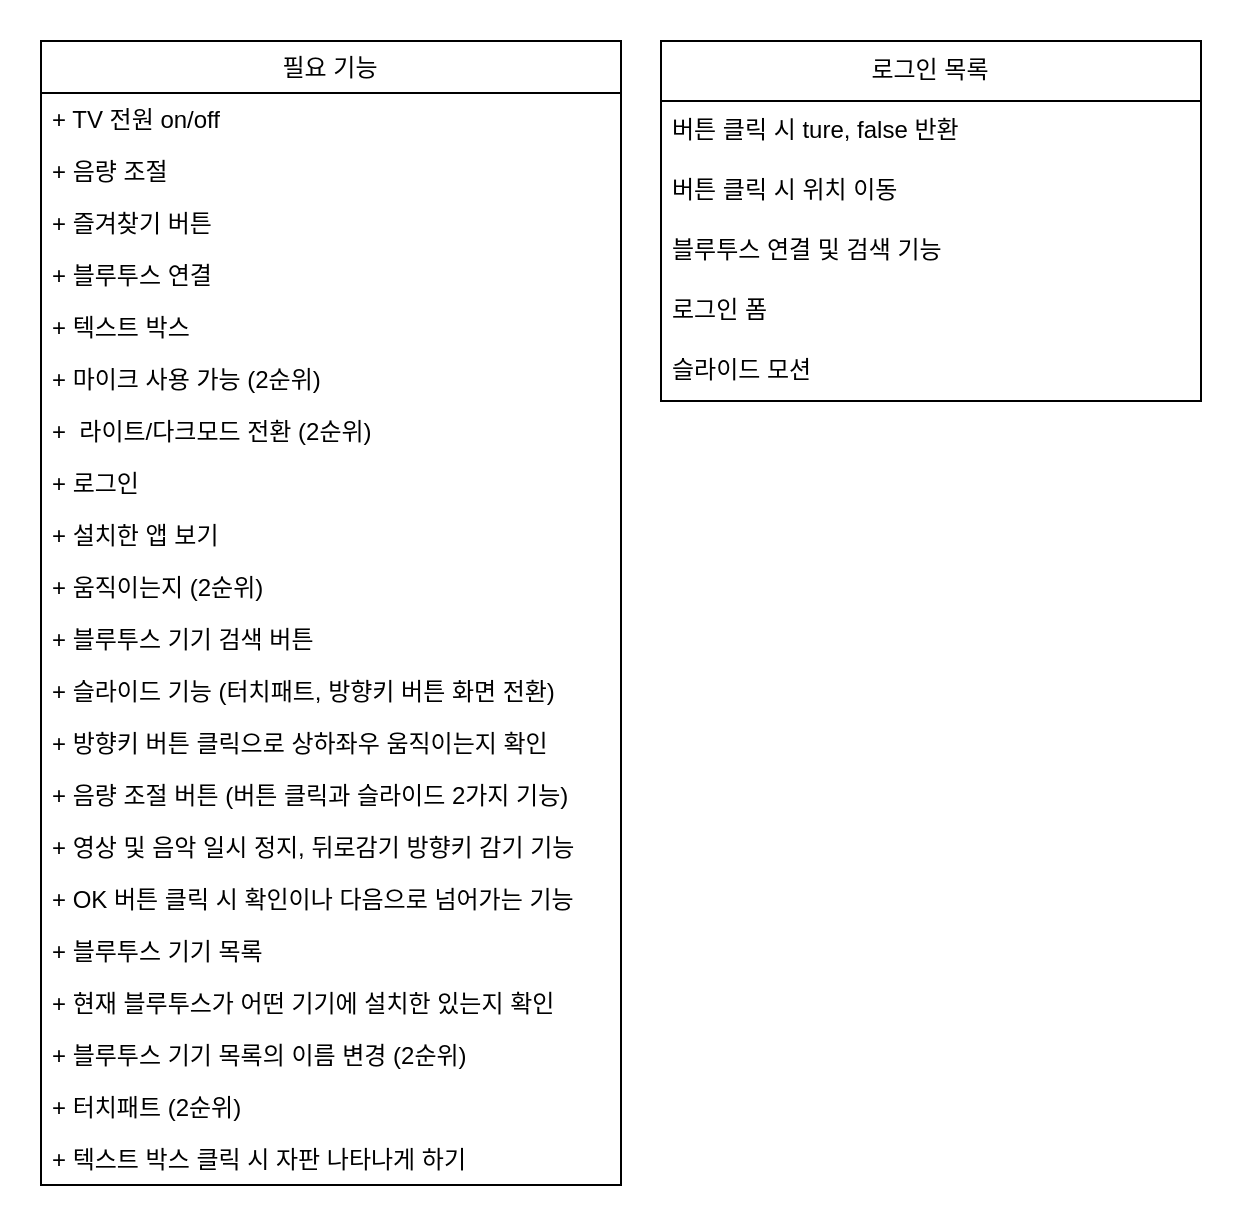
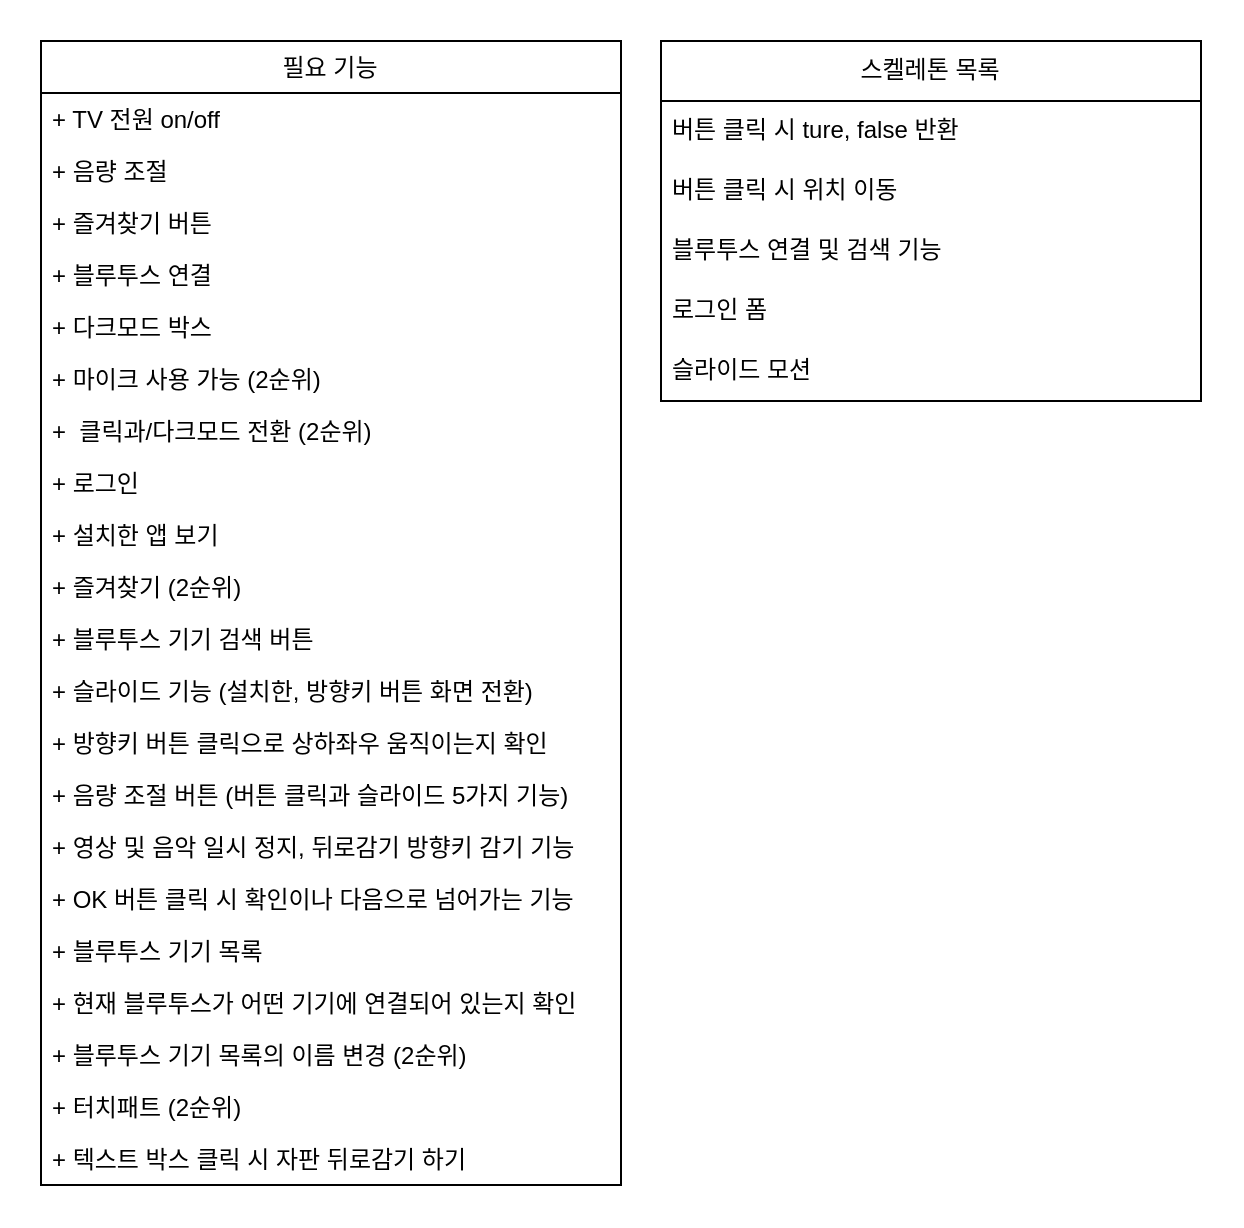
node "로그인 목록": label "로그인 목록" -> "스켈레톤 목록"
node "+ 텍스트 박스": label "+ 텍스트 박스" -> "+ 다크모드 박스"
node "+ 라이트/다크모드 전환 (2순위)": label "+ 라이트/다크모드 전환 (2순위)" -> "+ 클릭과/다크모드 전환 (2순위)"
node "+ 움직이는지 (2순위)": label "+ 움직이는지 (2순위)" -> "+ 즐겨찾기 (2순위)"
node "+ 슬라이드 기능 (터치패트, 방향키 버튼 화면 전환)": label "+ 슬라이드 기능 (터치패트, 방향키 버튼 화면 전환)" -> "+ 슬라이드 기능 (설치한, 방향키 버튼 화면 전환)"
node "+ 음량 조절 버튼 (버튼 클릭과 슬라이드 2가지 기능)": label "+ 음량 조절 버튼 (버튼 클릭과 슬라이드 2가지 기능)" -> "+ 음량 조절 버튼 (버튼 클릭과 슬라이드 5가지 기능)"
node "+ 현재 블루투스가 어떤 기기에 설치한 있는지 확인": label "+ 현재 블루투스가 어떤 기기에 설치한 있는지 확인" -> "+ 현재 블루투스가 어떤 기기에 연결되어 있는지 확인"
node "+ 텍스트 박스 클릭 시 자판 나타나게 하기": label "+ 텍스트 박스 클릭 시 자판 나타나게 하기" -> "+ 텍스트 박스 클릭 시 자판 뒤로감기 하기"
